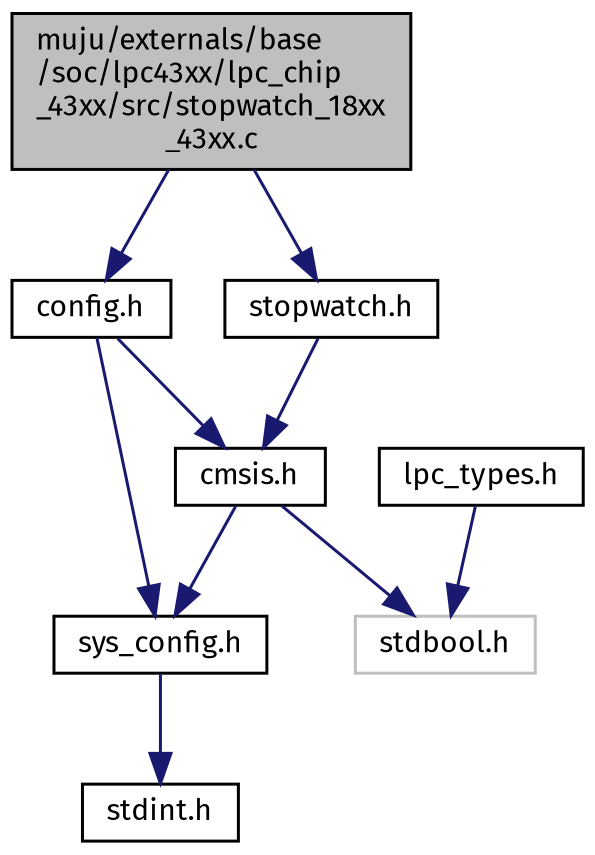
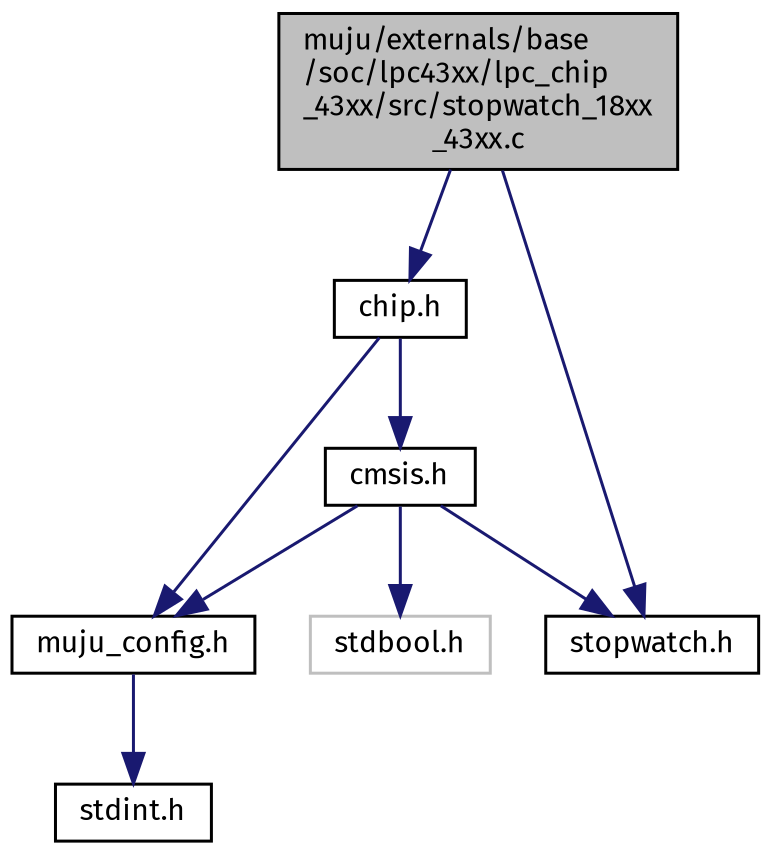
node "config.h": label "config.h" -> "chip.h"
edge "stopwatch.h" -> "cmsis.h": reversed
node "lpc_types.h": removed
node "sys_config.h": label "sys_config.h" -> "muju_config.h"
